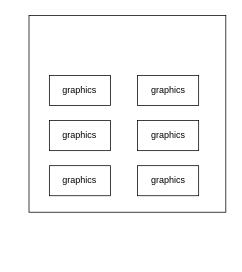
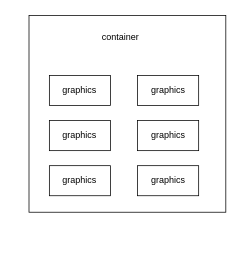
node "container": added
